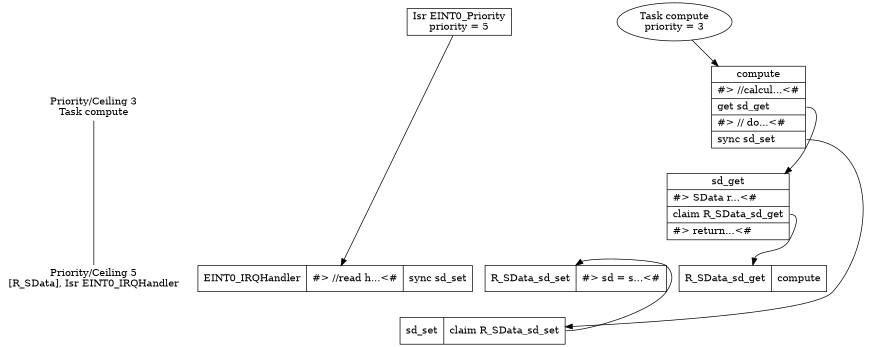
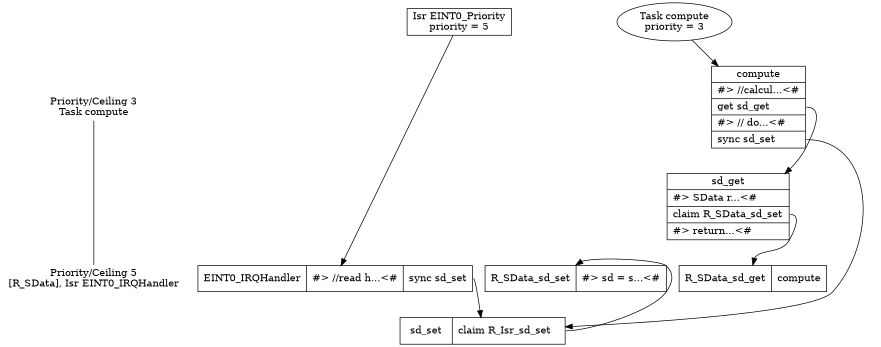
node "sd_get": text "claim R_SData_sd_get" -> "claim R_SData_sd_set"
edge "EINT0_IRQHandler" -> "sd_set": added
node "sd_set": text "claim R_SData_sd_set" -> "claim R_Isr_sd_set"
